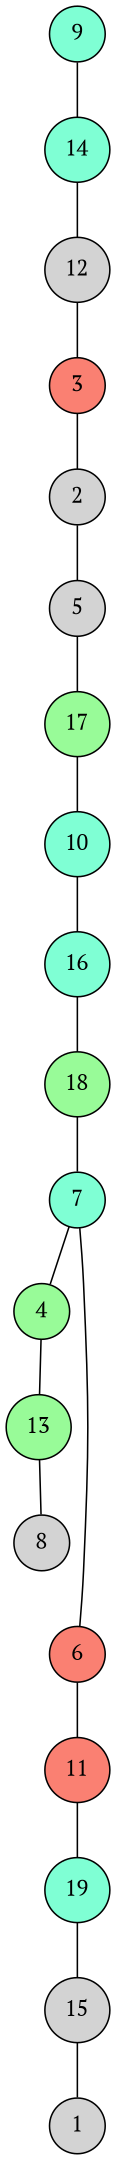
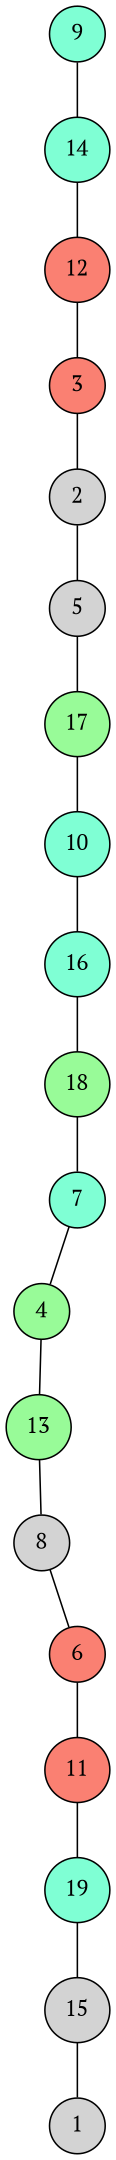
node "12": fillcolor lightgrey -> salmon
edge "7" -- "6": now "8" -- "6"
